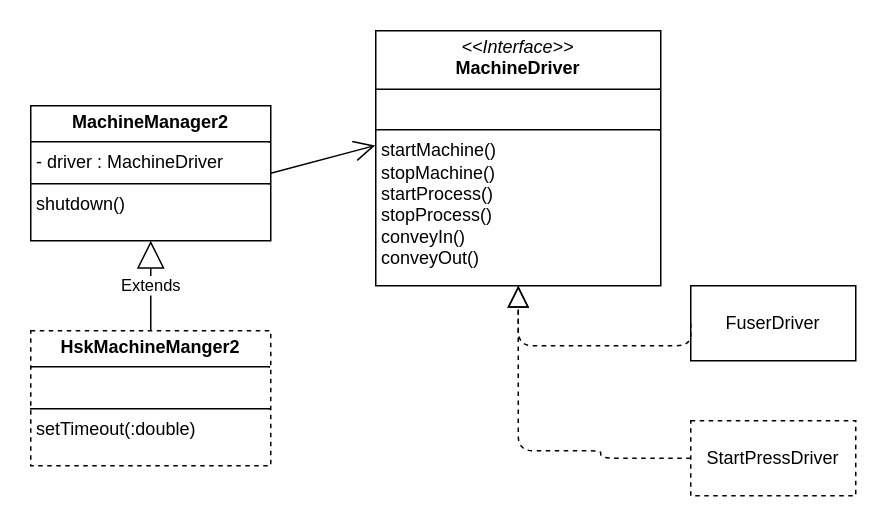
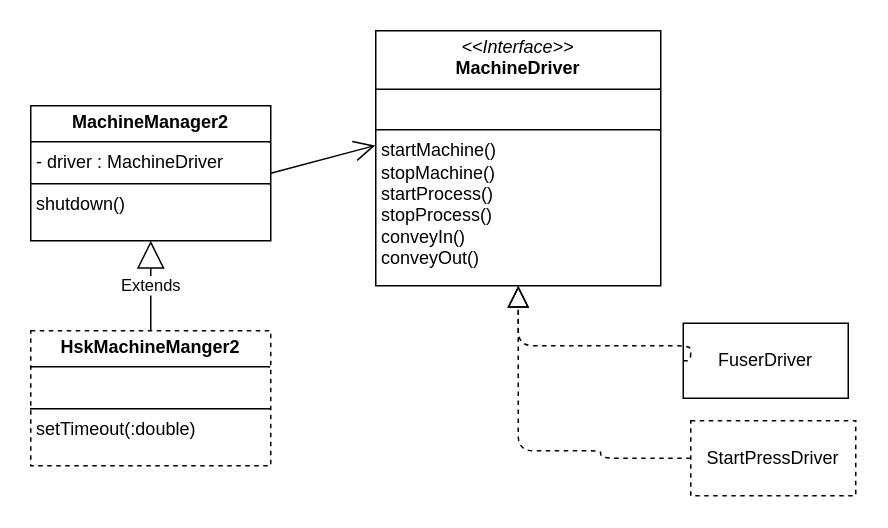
node "FuserDriver": moved (773, 323) -> (766, 361)
